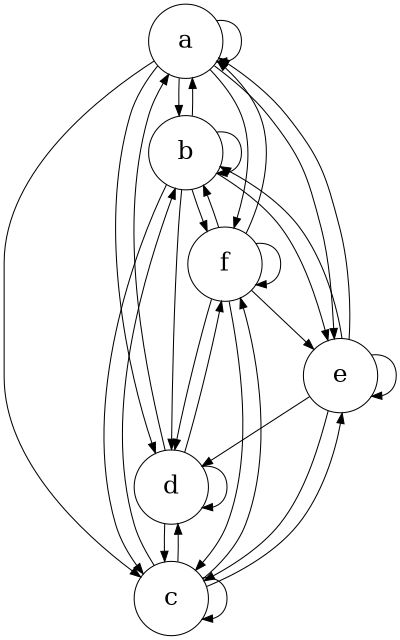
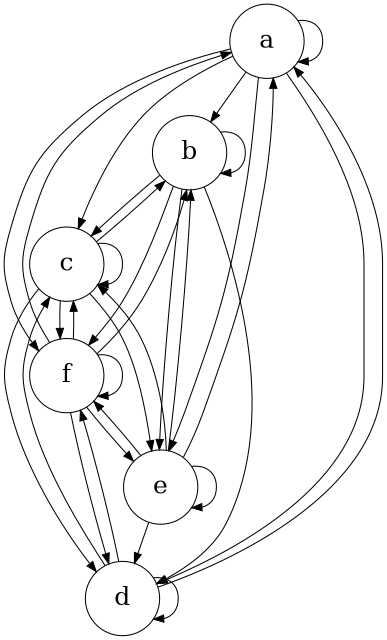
edge "b" -> "a": removed
edge "e" -> "f": added
